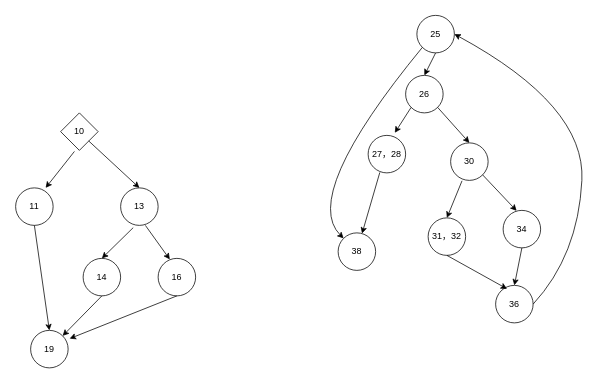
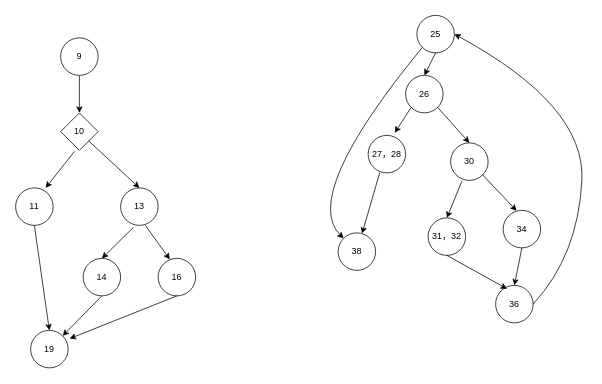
node "9": added
edge "9" -> "10": added
